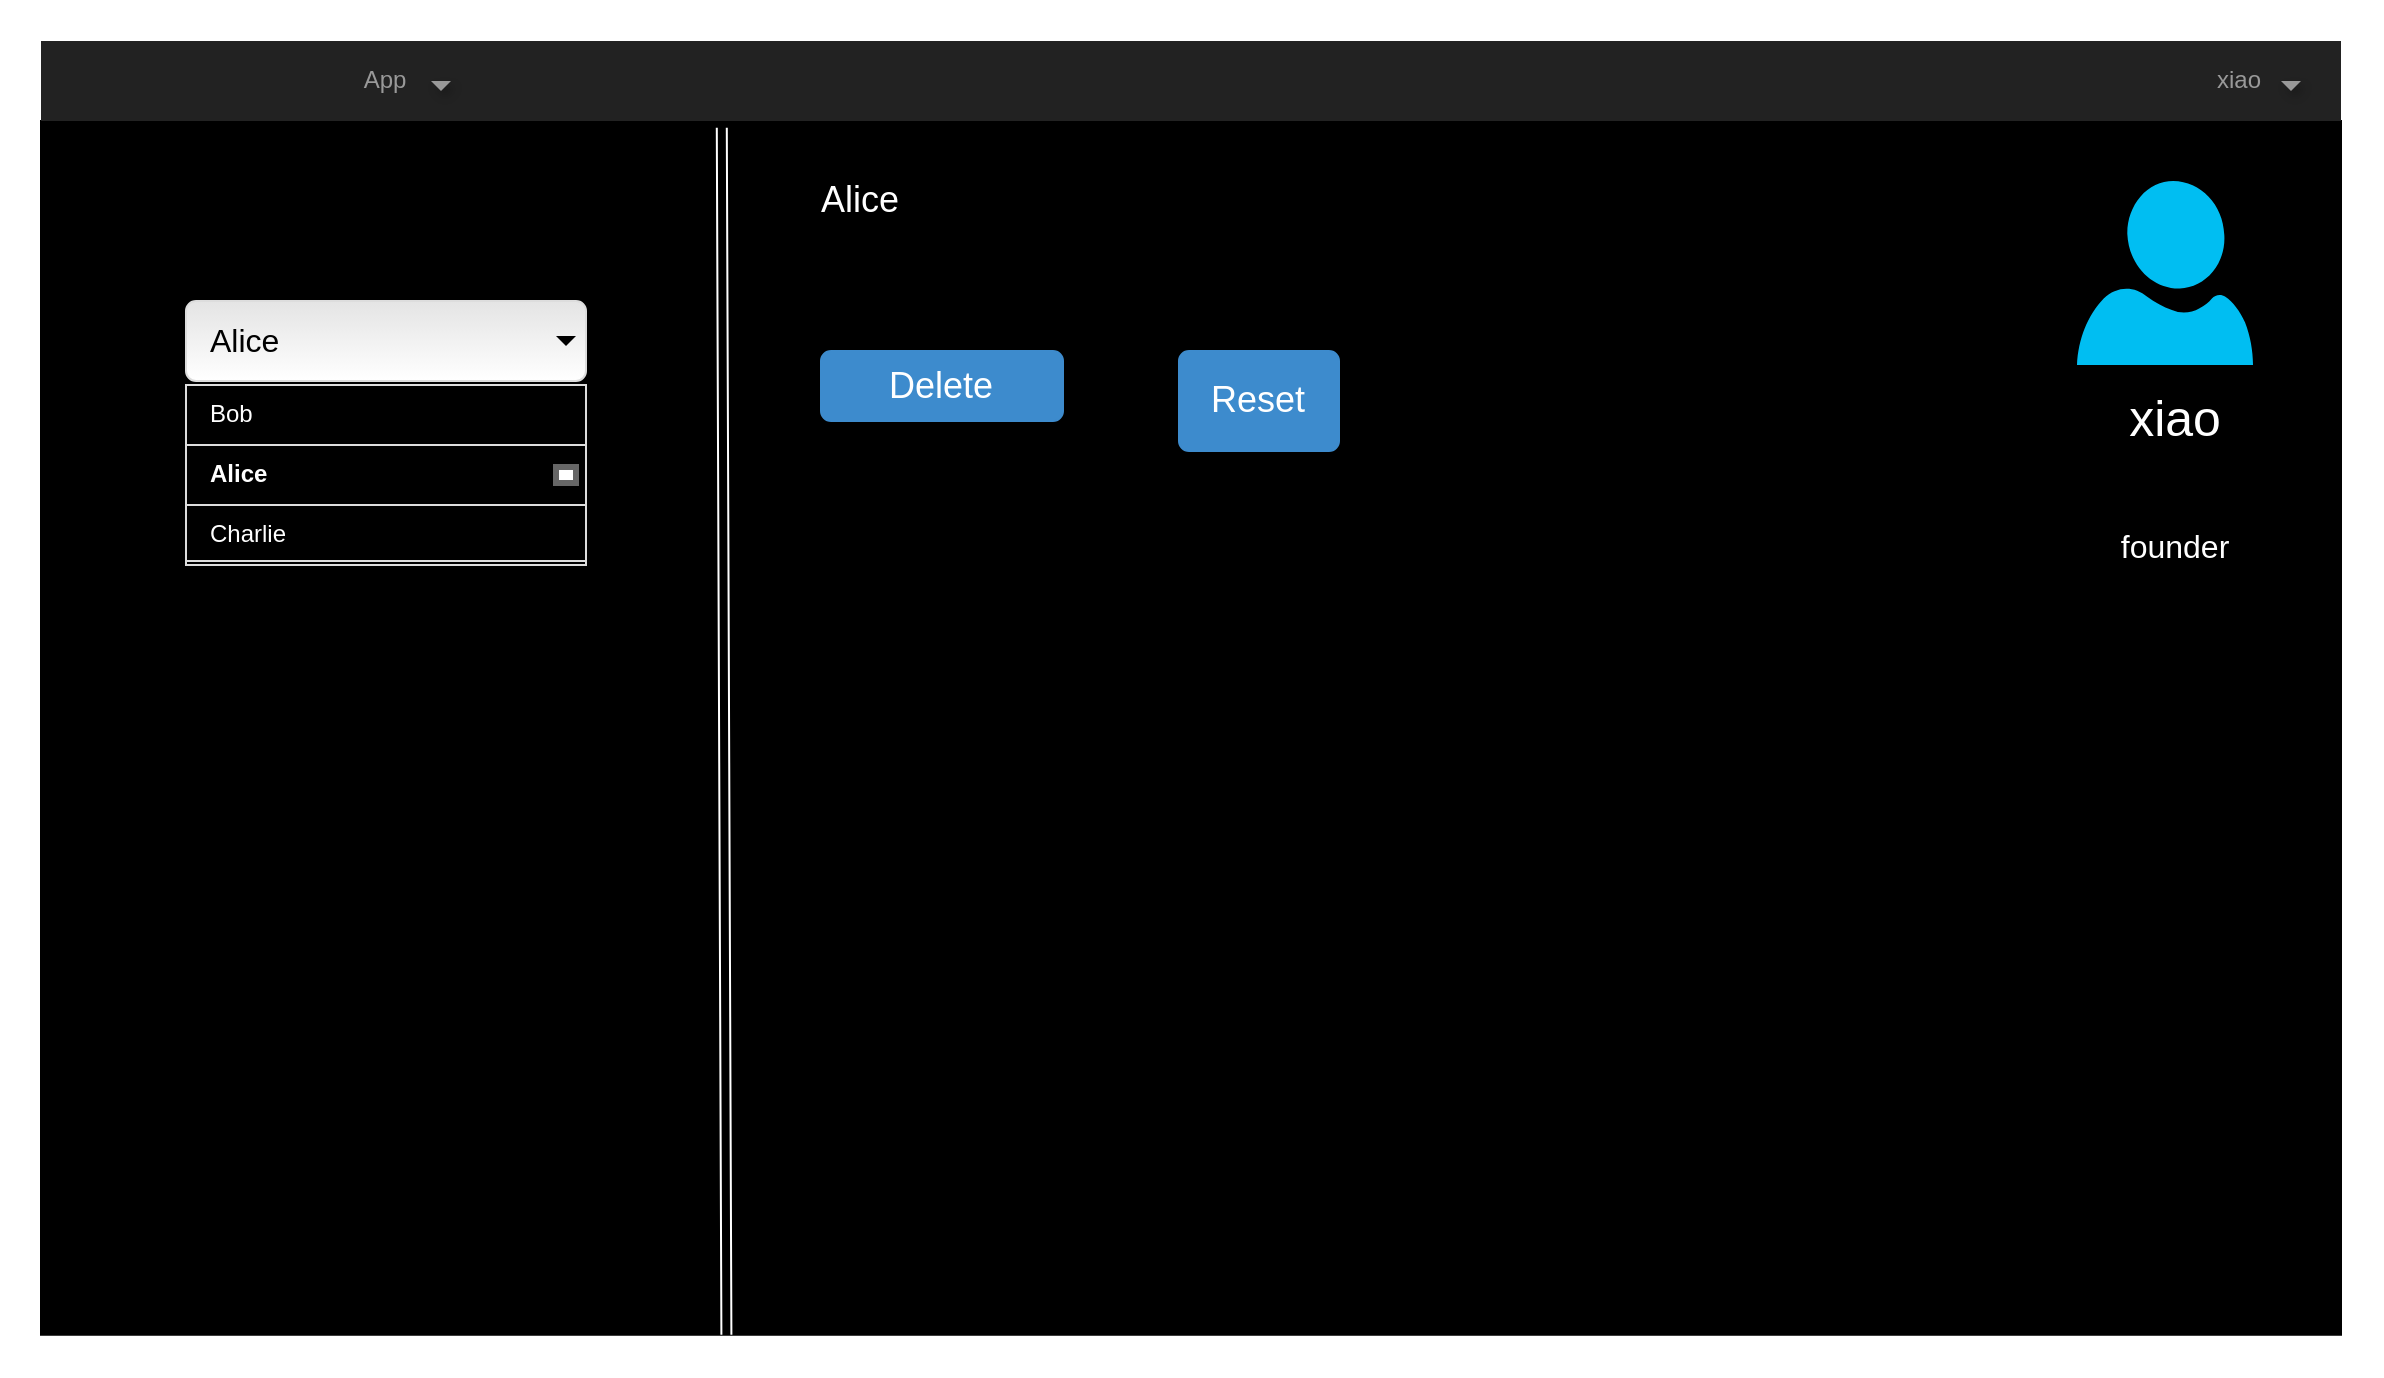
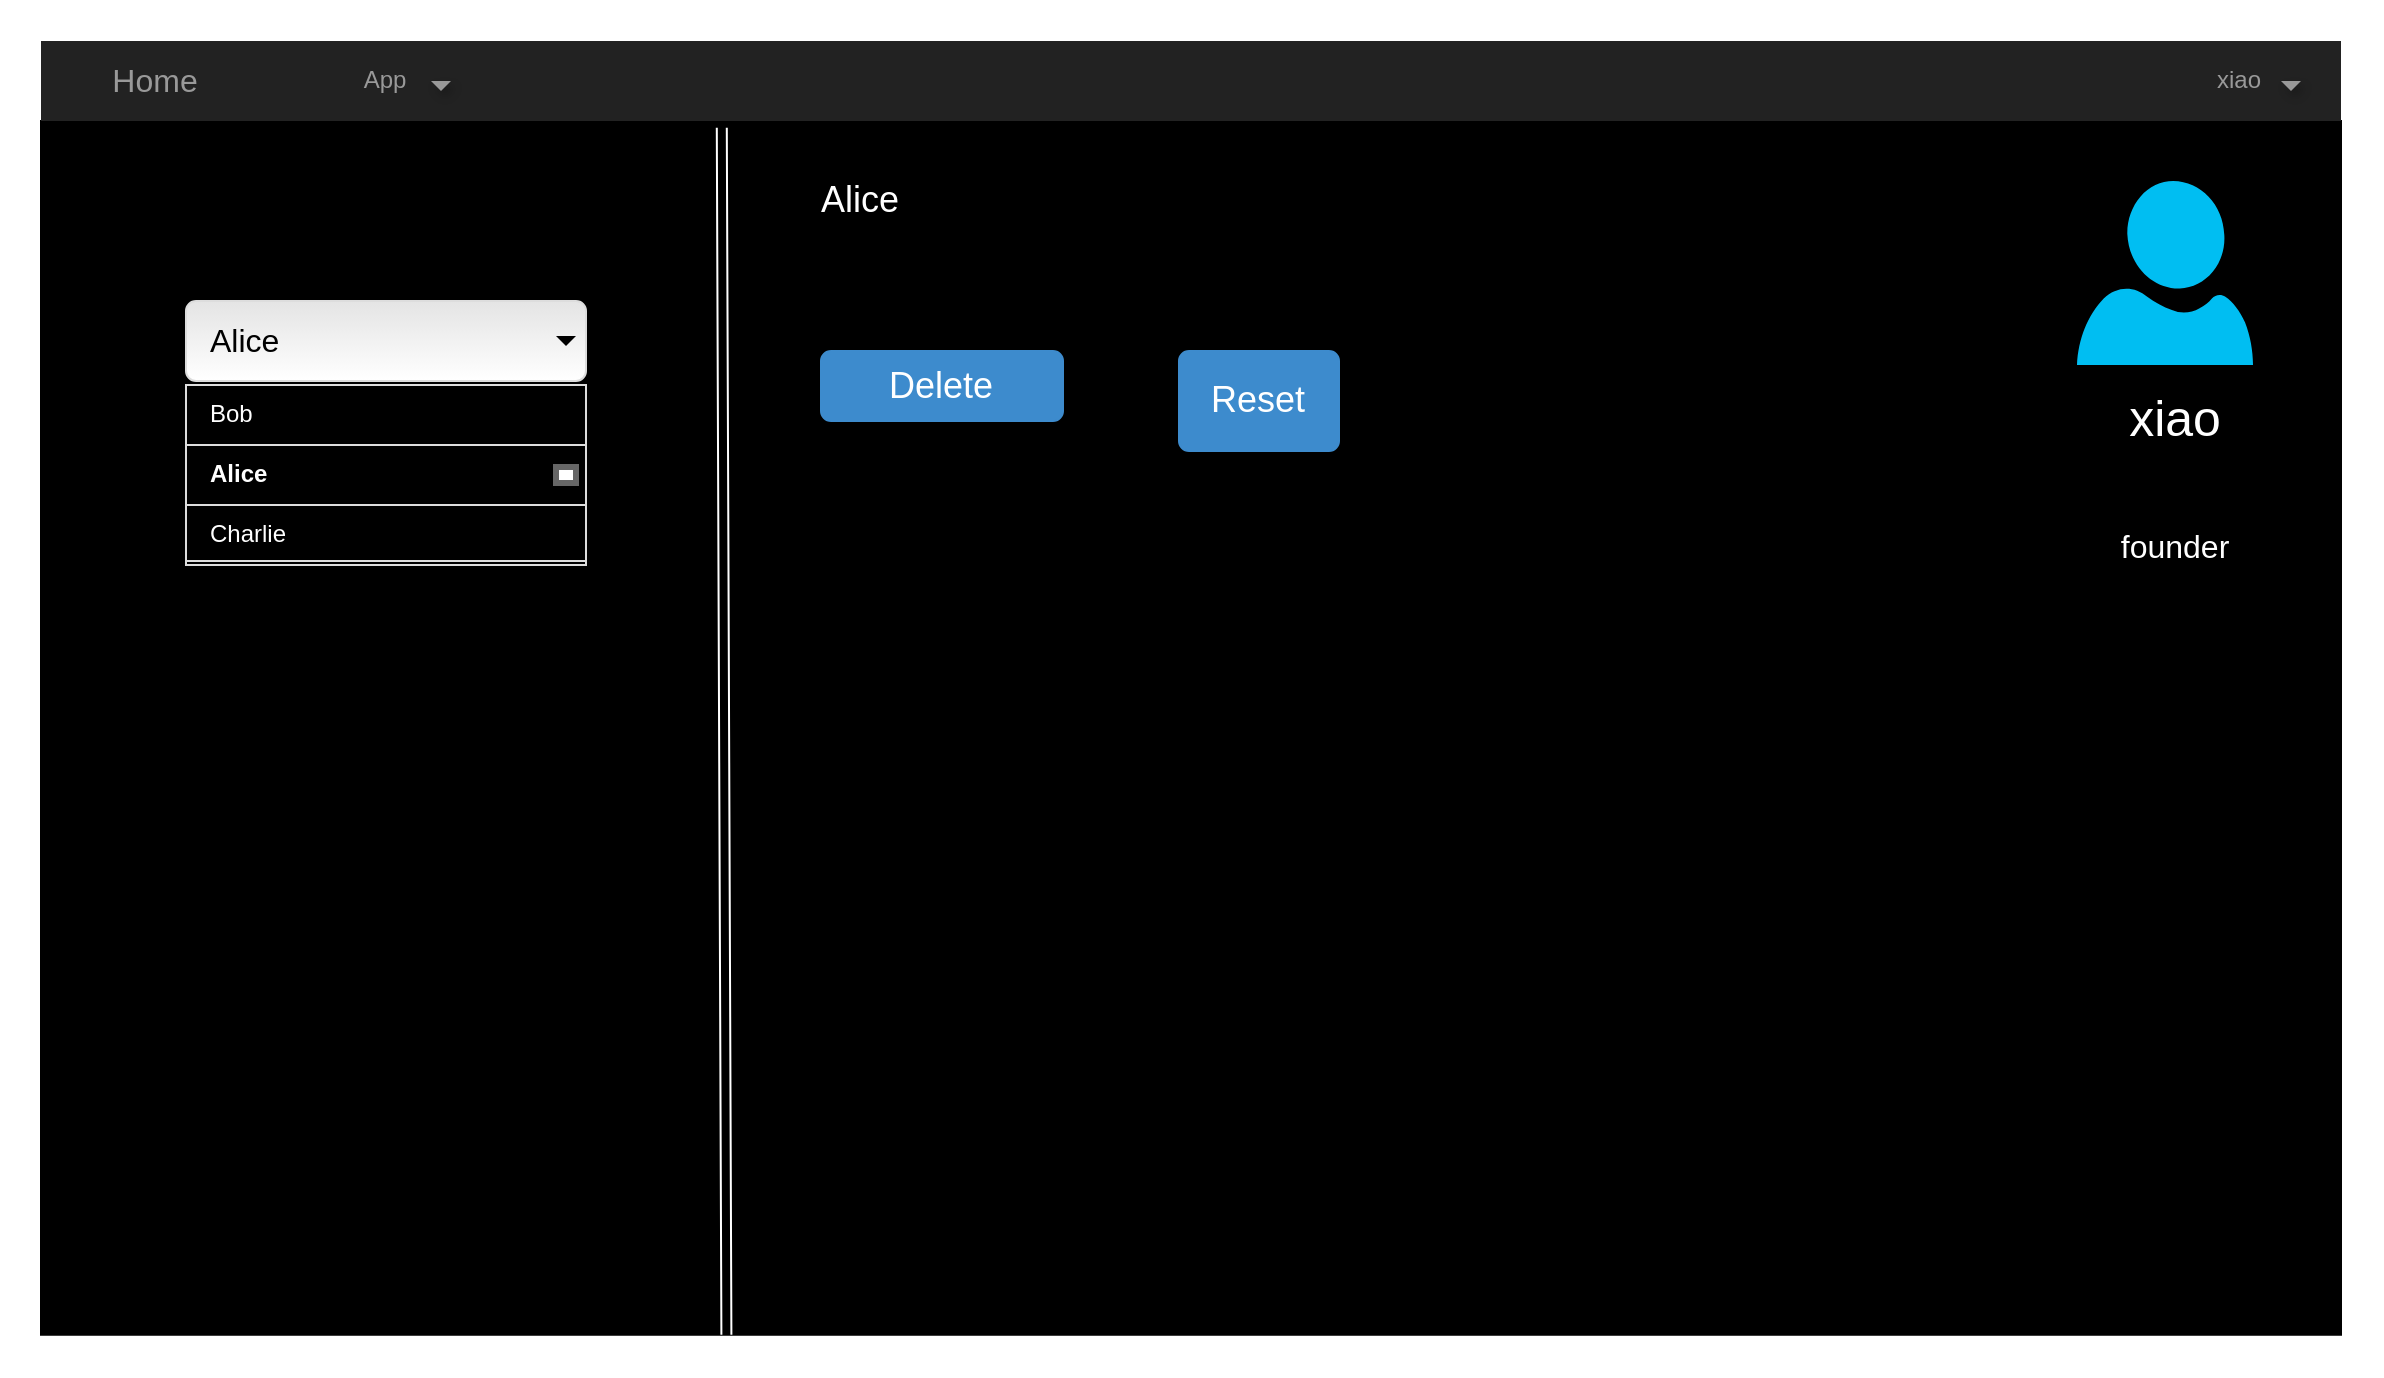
node "Home": added
